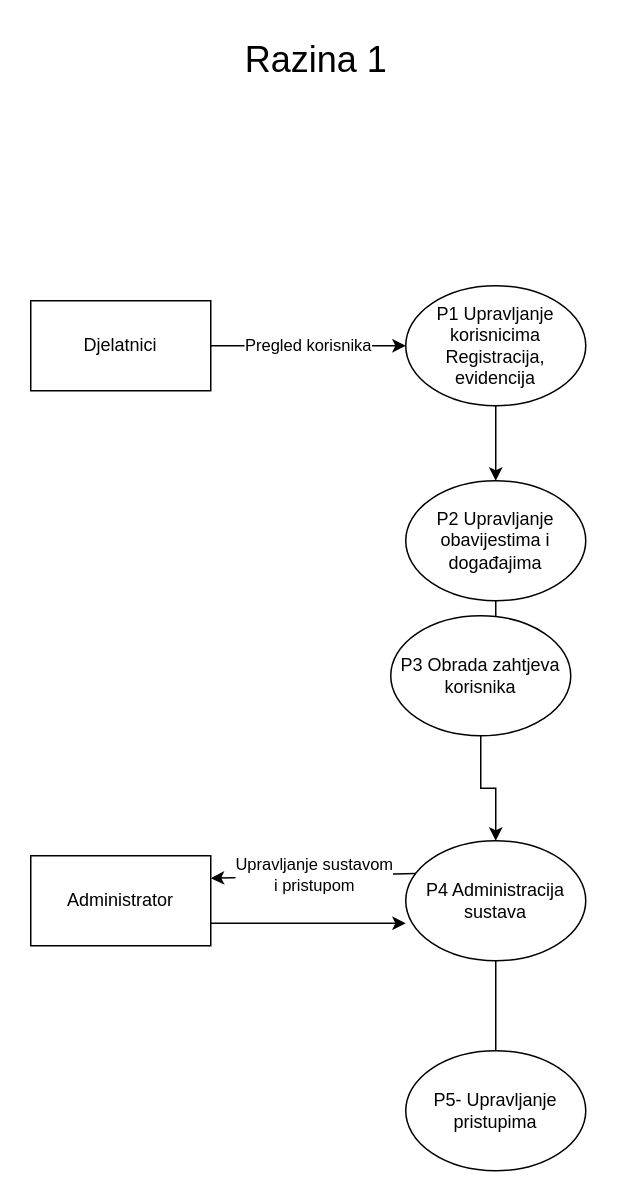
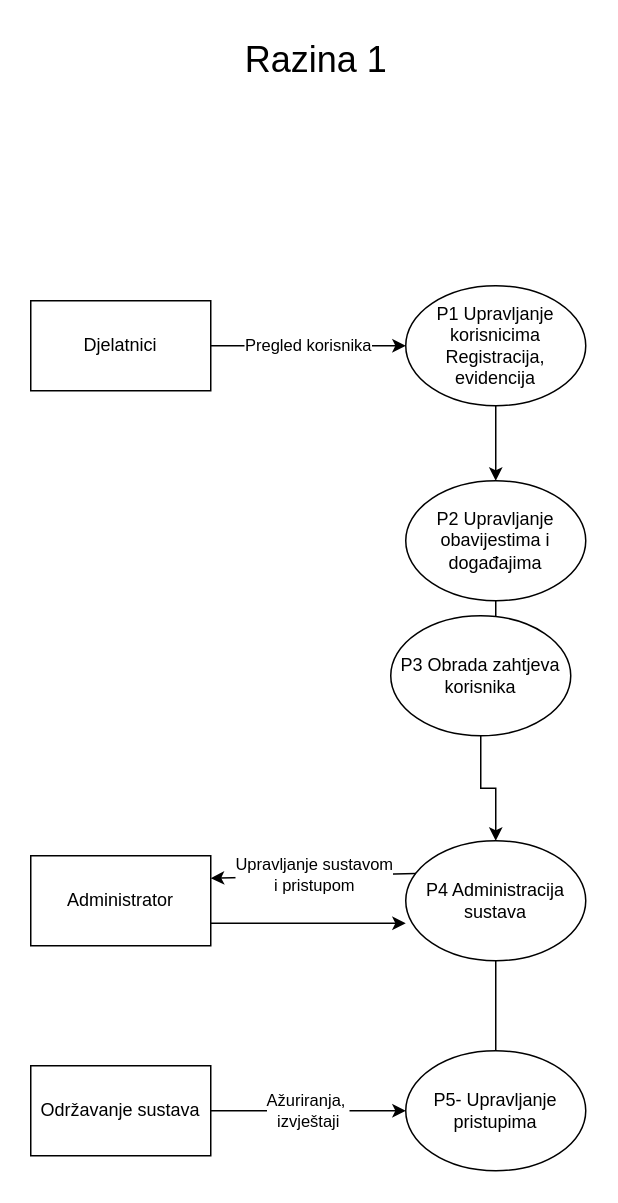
node "Održavanje sustava": added
edge "Održavanje sustava" -> "P5- Upravljanje pristupima": added, label "Ažuriranja, izvještaji"
